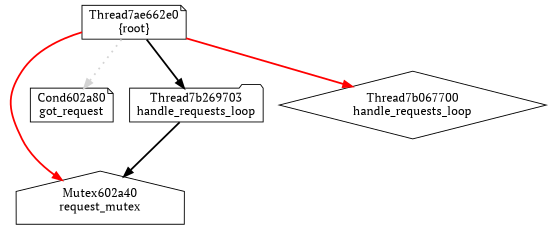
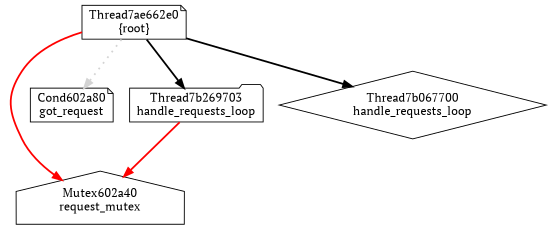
edge "Thread7ae662e0 {root}" -> "Thread7b067700 handle_requests_loop": color red -> black
edge "Thread7b269703 handle_requests_loop" -> "Mutex602a40 request_mutex": color black -> red
